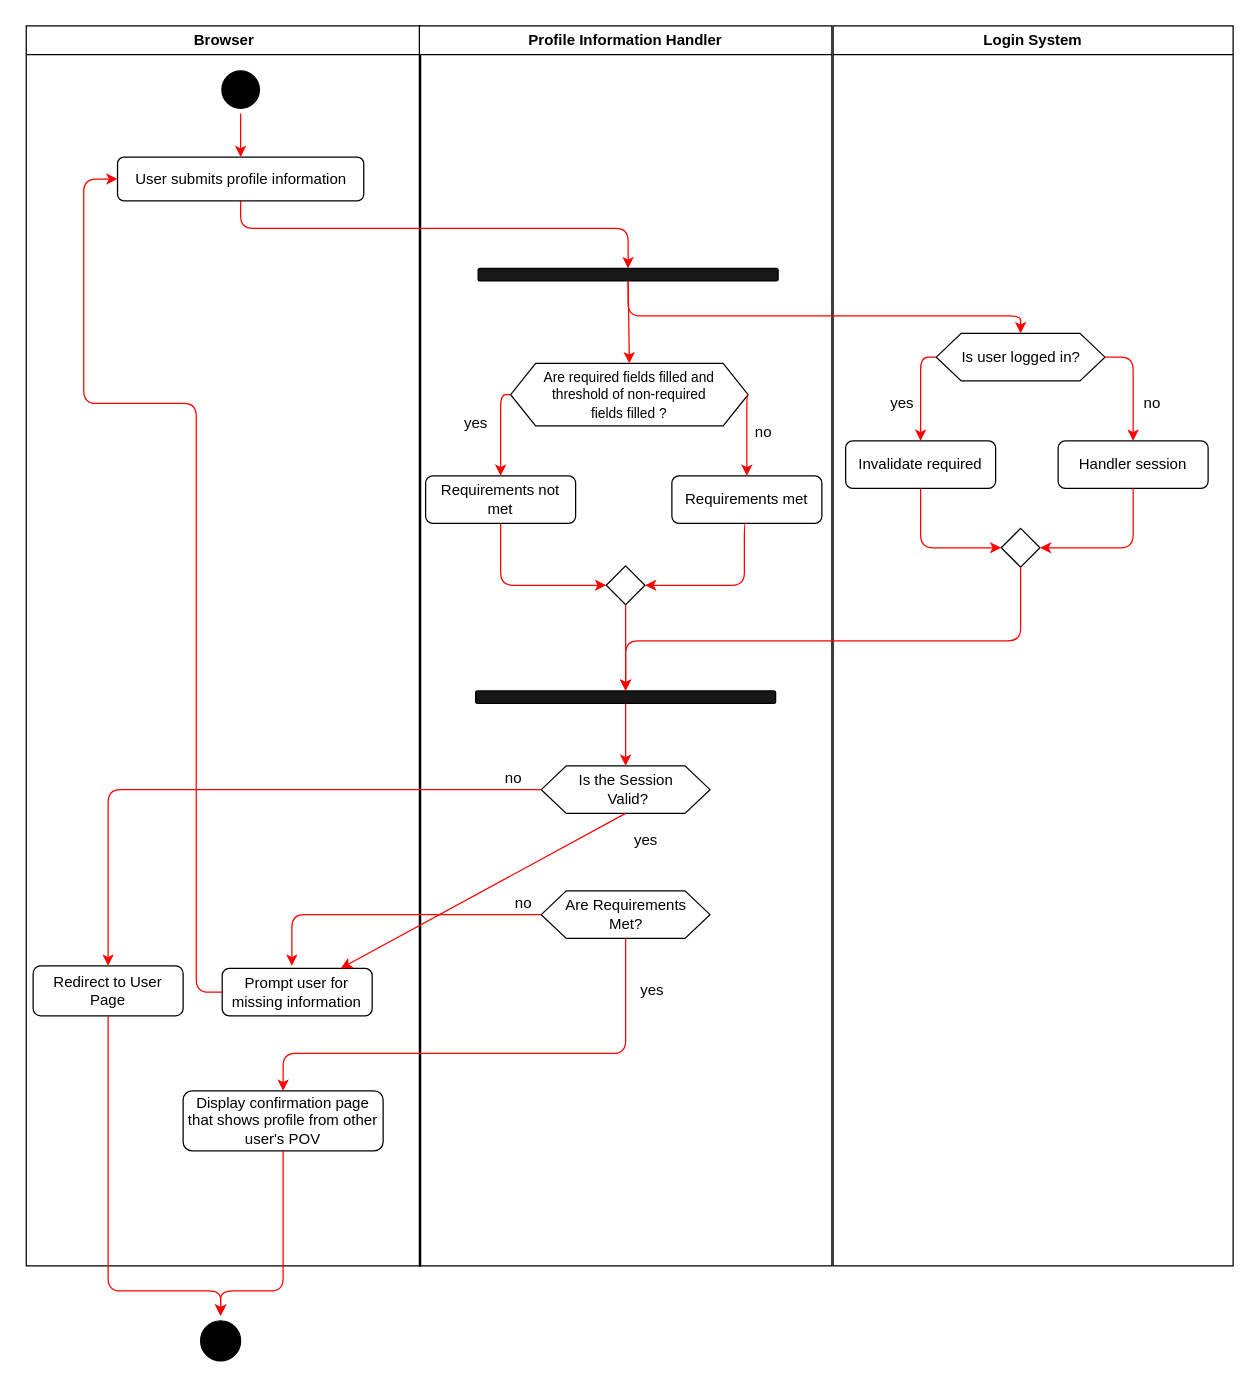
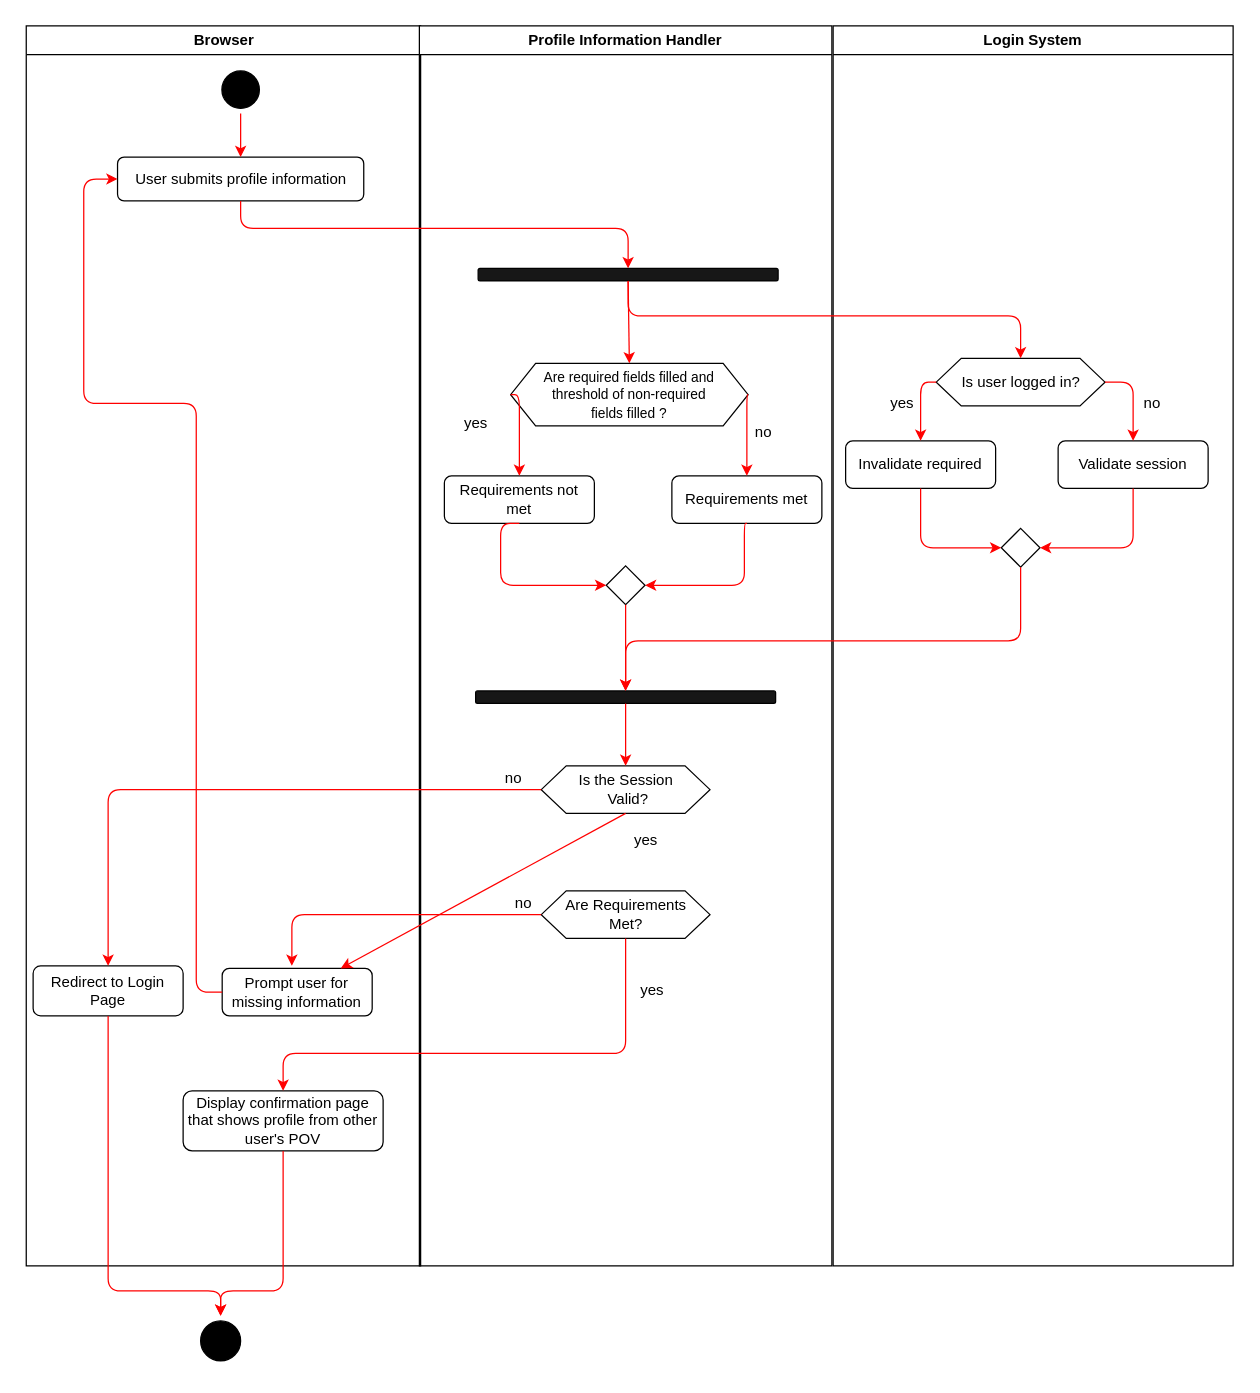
node "Is user logged in?": moved (1021, 357) -> (1021, 382)
node "Handler session": label "Handler session" -> "Validate session"
node "Requirements not met": moved (501, 499) -> (519, 499)
node "Redirect to User Page": label "Redirect to User Page" -> "Redirect to Login Page"
